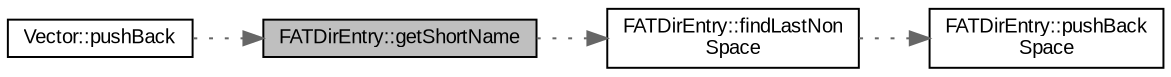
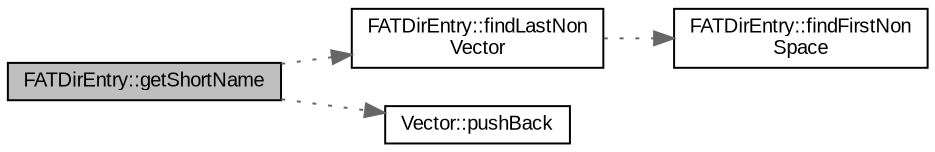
edge "Vector::pushBack" -> "FATDirEntry::getShortName": reversed
node "FATDirEntry::findLastNon Space": label "FATDirEntry::findLastNon Space" -> "FATDirEntry::findLastNon Vector"
node "FATDirEntry::pushBack Space": label "FATDirEntry::pushBack Space" -> "FATDirEntry::findFirstNon Space"
